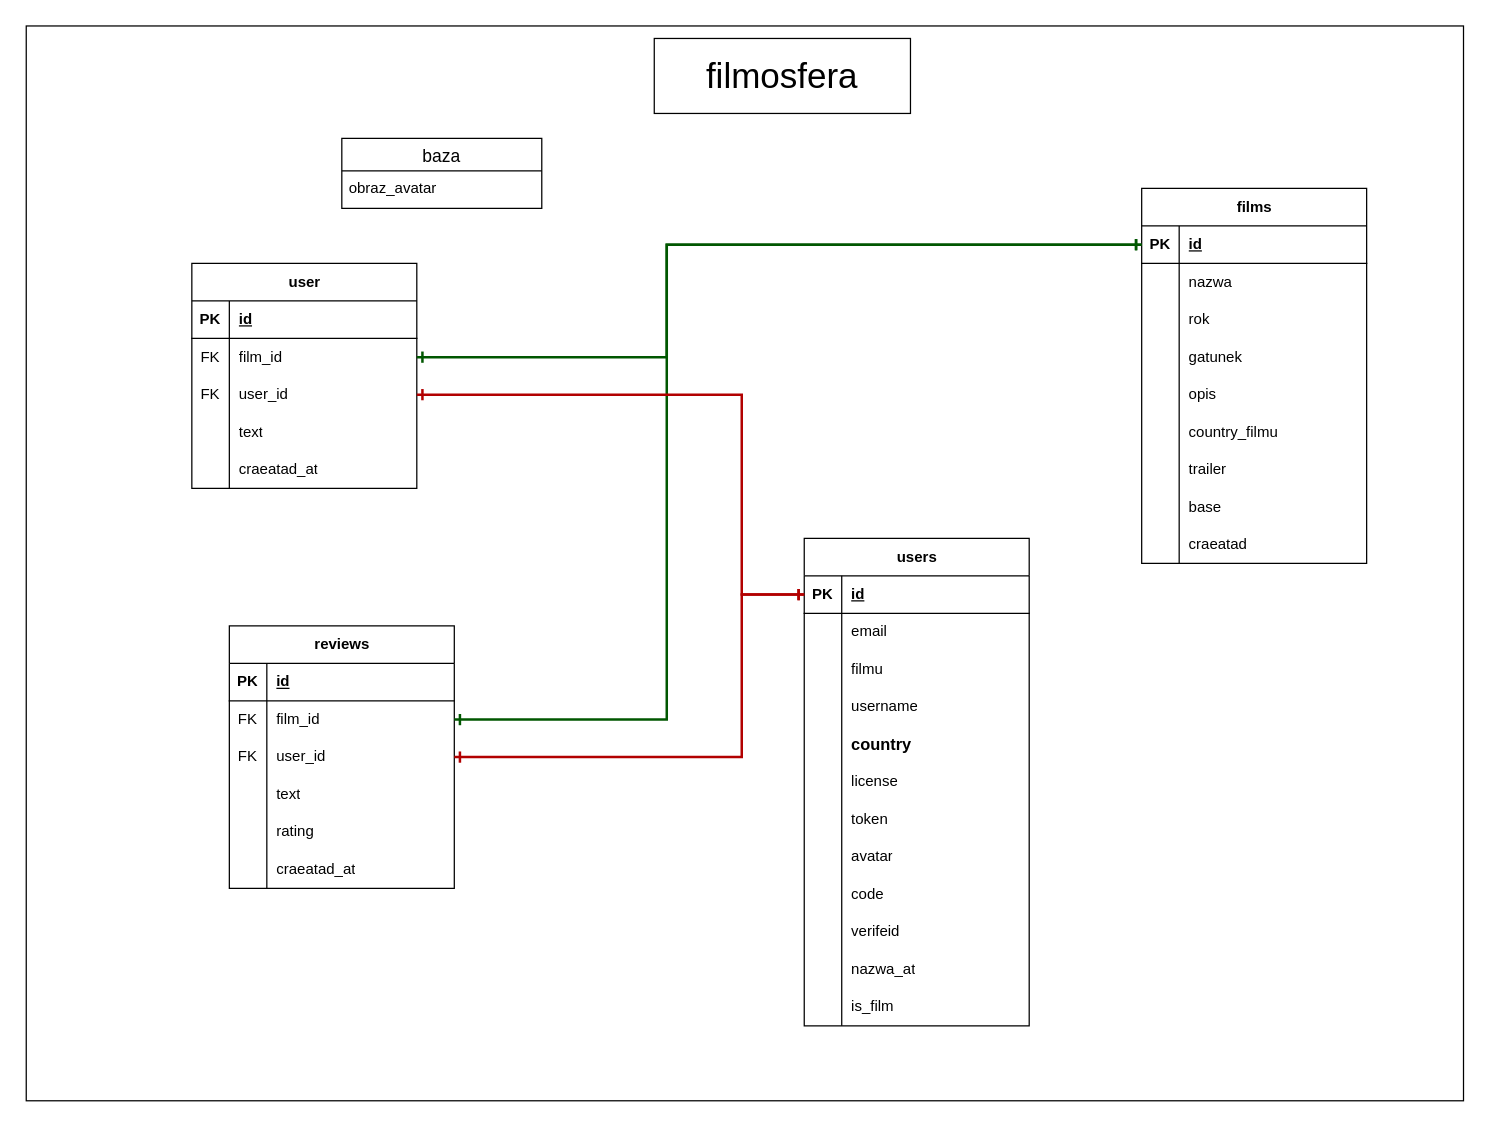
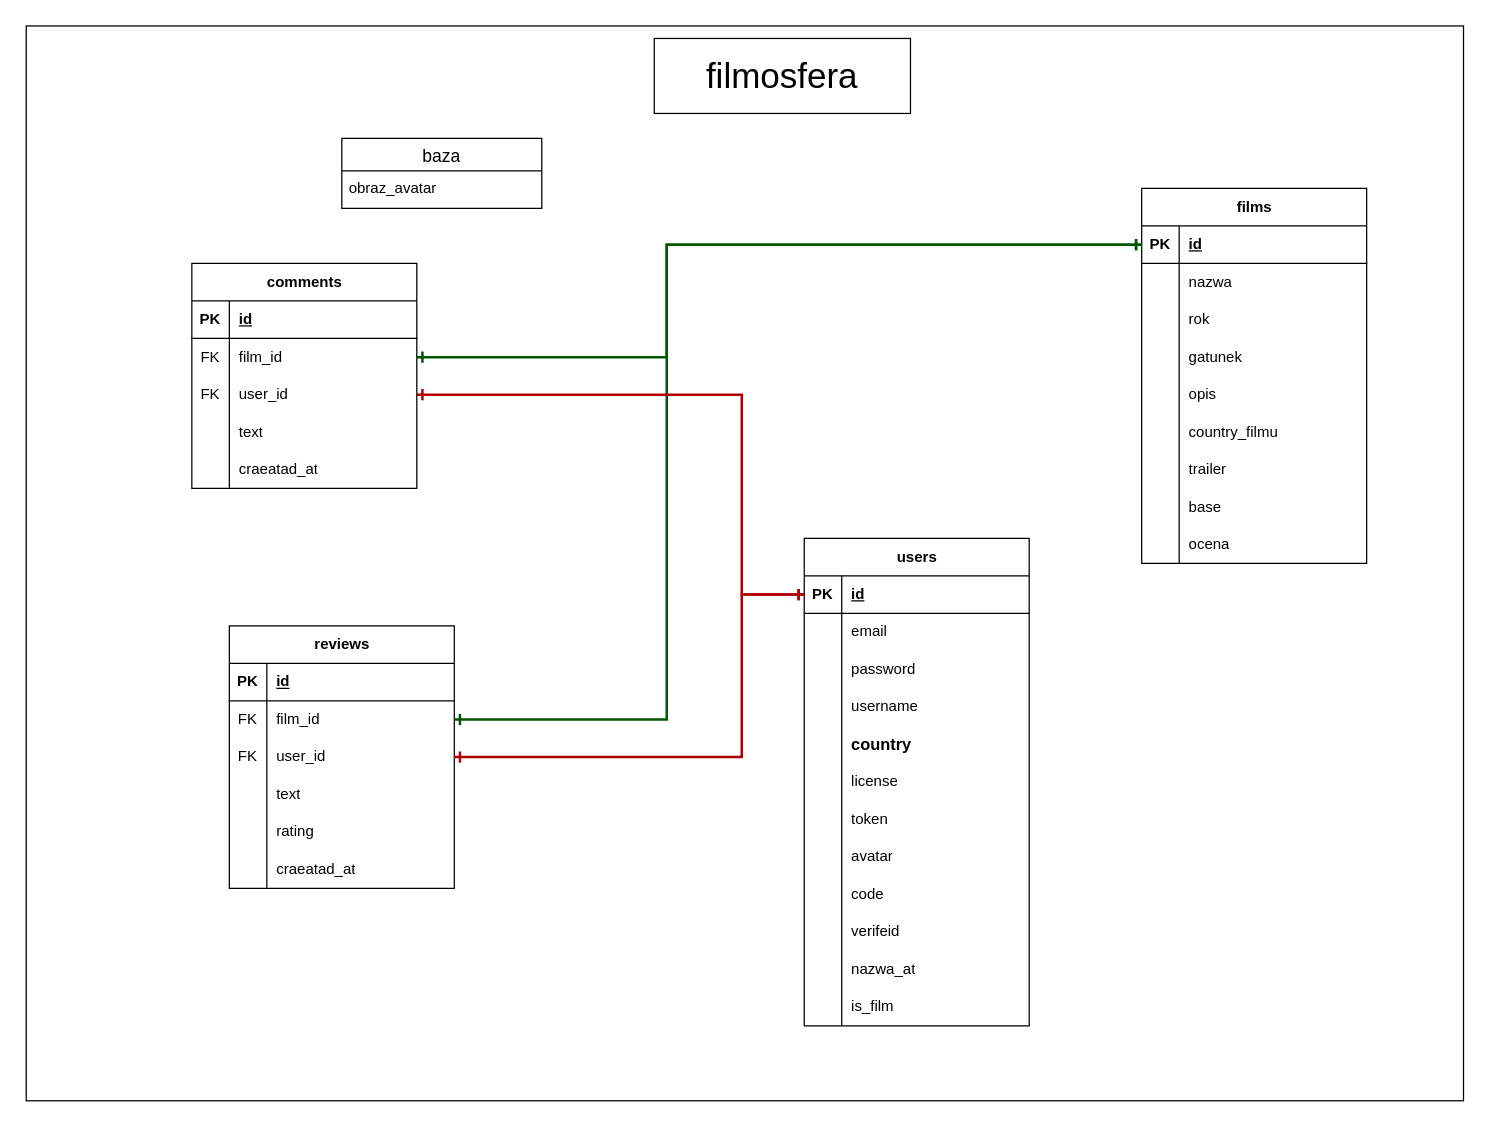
node "user": label "user" -> "comments"
node "craeatad": label "craeatad" -> "ocena"
node "filmu": label "filmu" -> "password"
